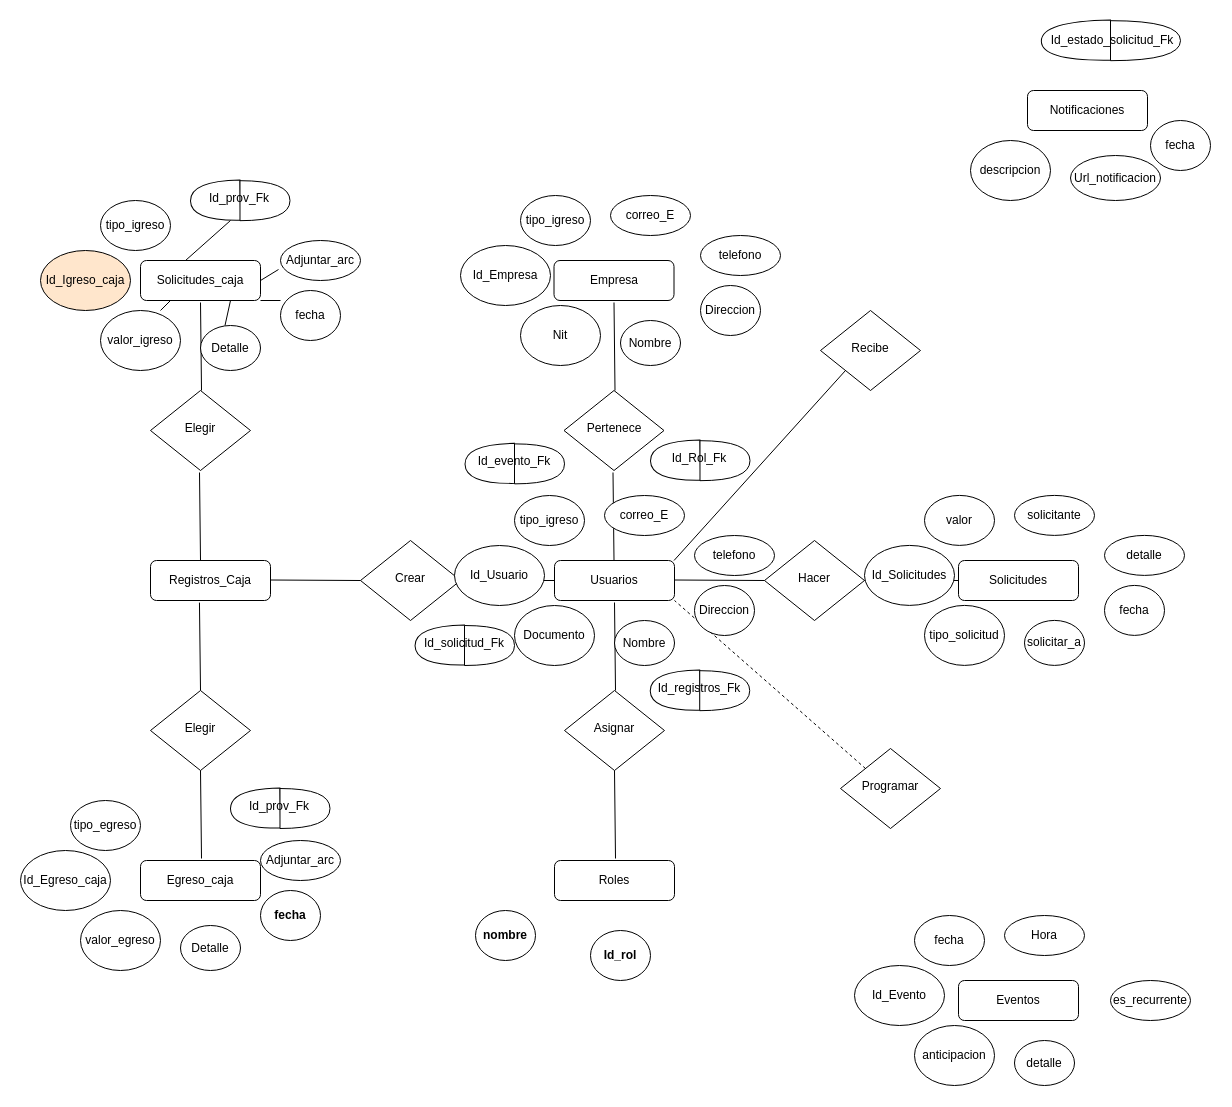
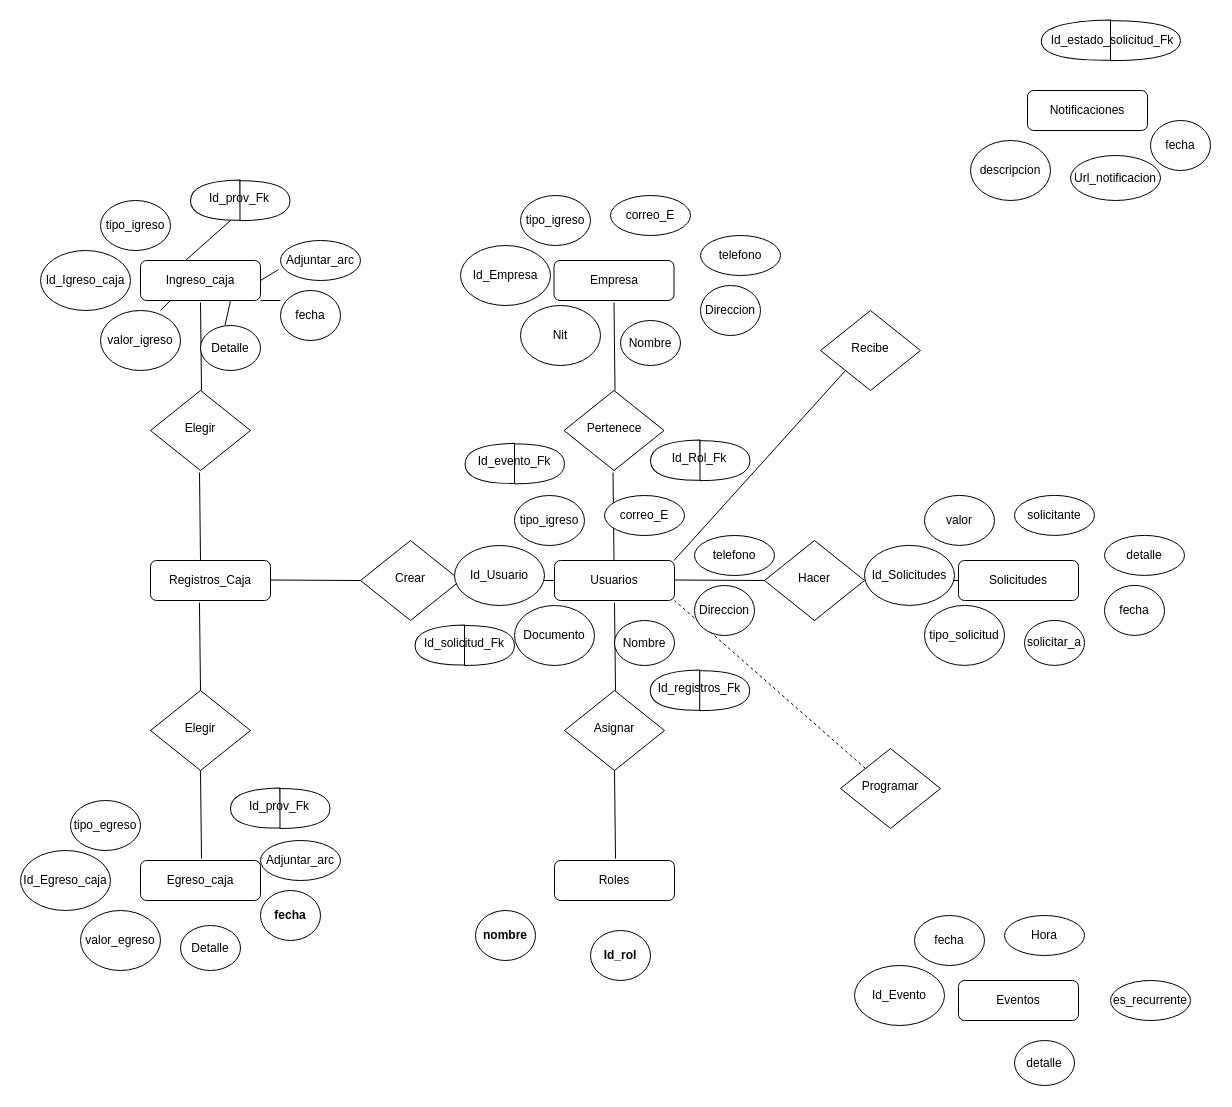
node "Id_Igreso_caja": fillcolor #ffe6cc -> #ffffff
node "Solicitudes_caja": label "Solicitudes_caja" -> "Ingreso_caja"
node "anticipacion": removed
